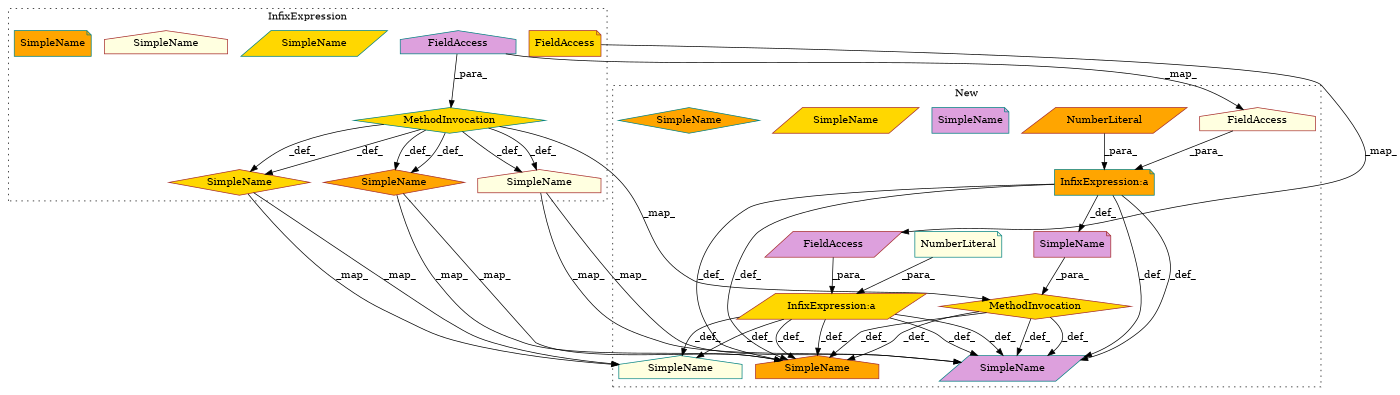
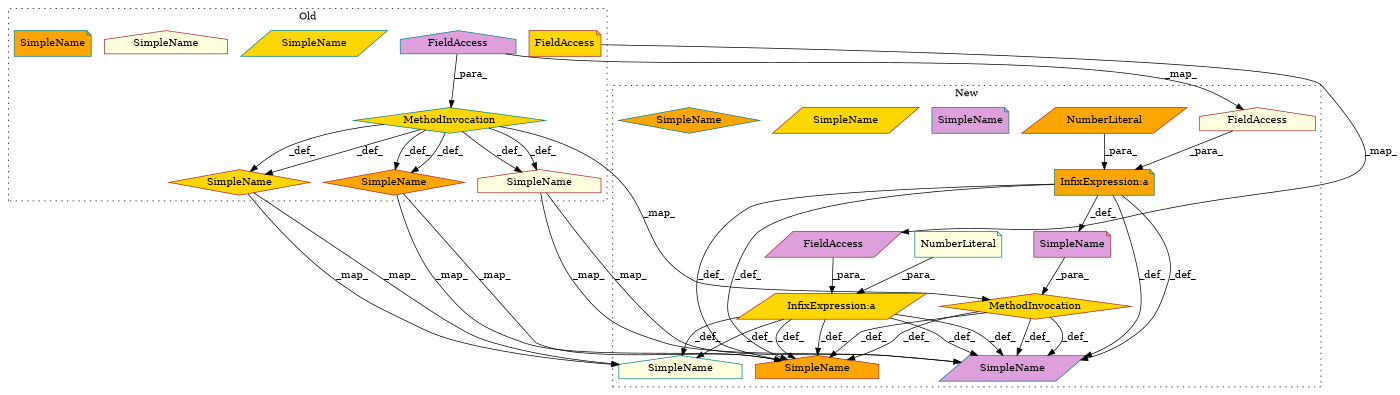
cluster "InfixExpression": label "InfixExpression" -> "Old"
